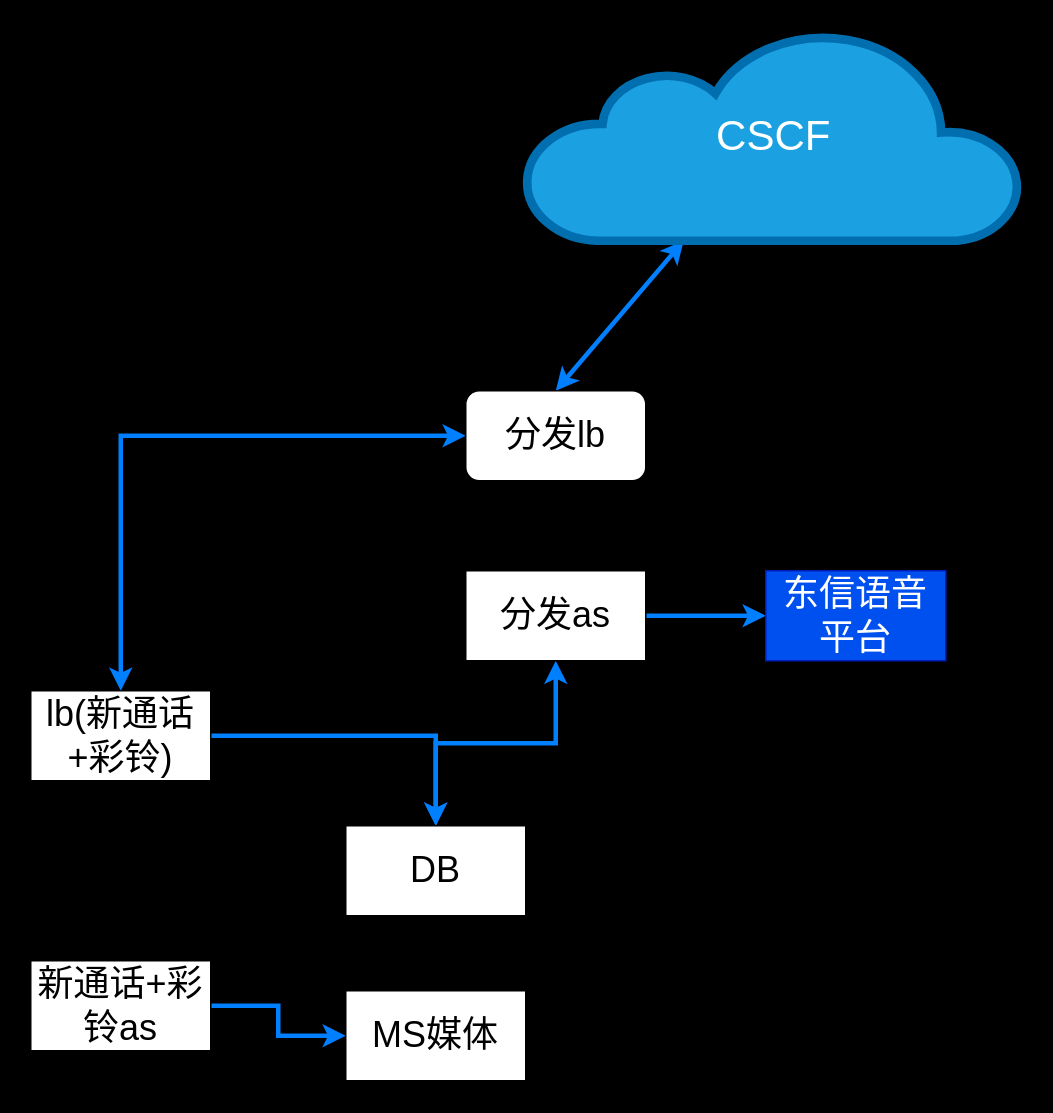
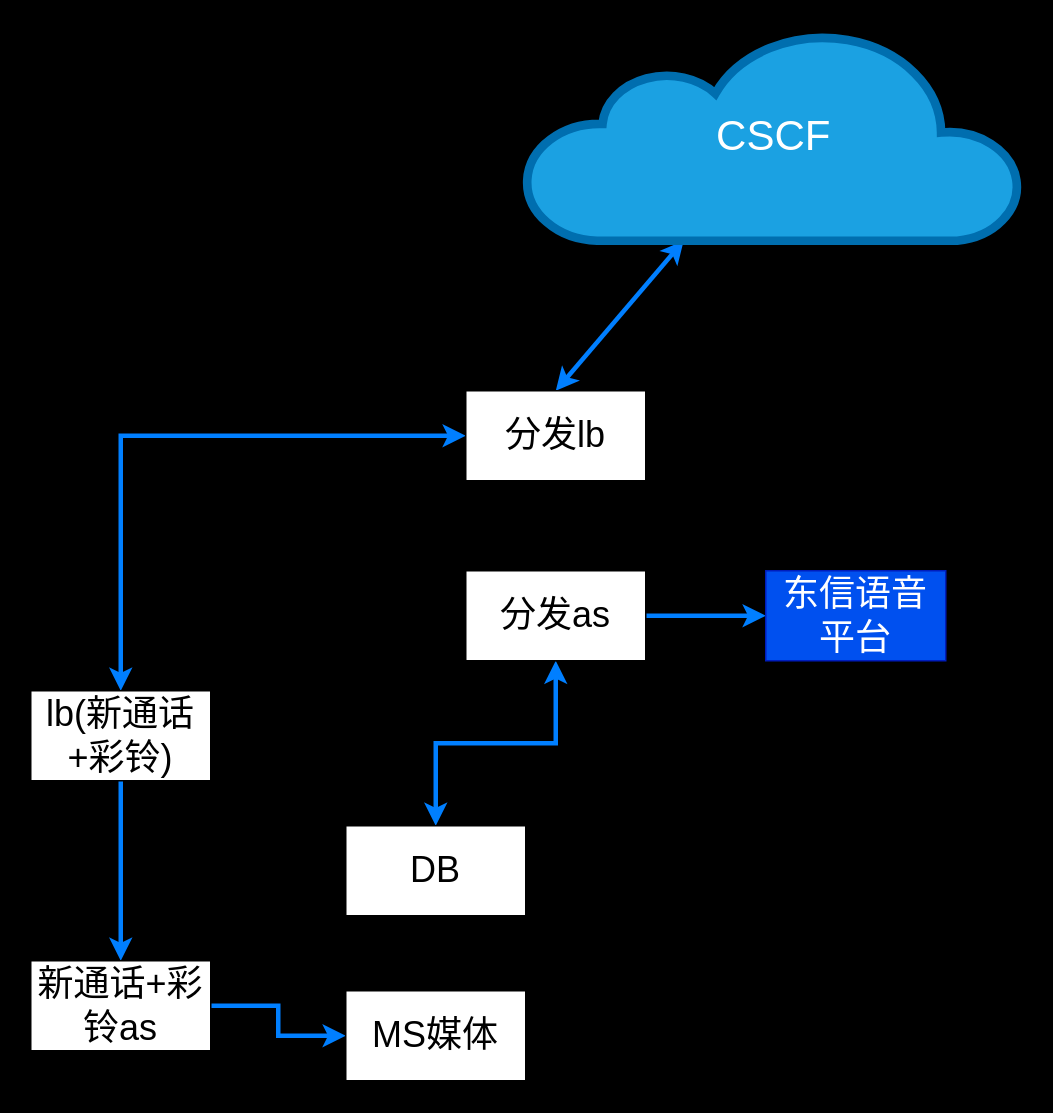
node "分发lb": shape rounded rectangle -> rectangle
edge "lb(新通话+彩铃)" -> "DB": now "lb(新通话+彩铃)" -> "新通话+彩铃as"
